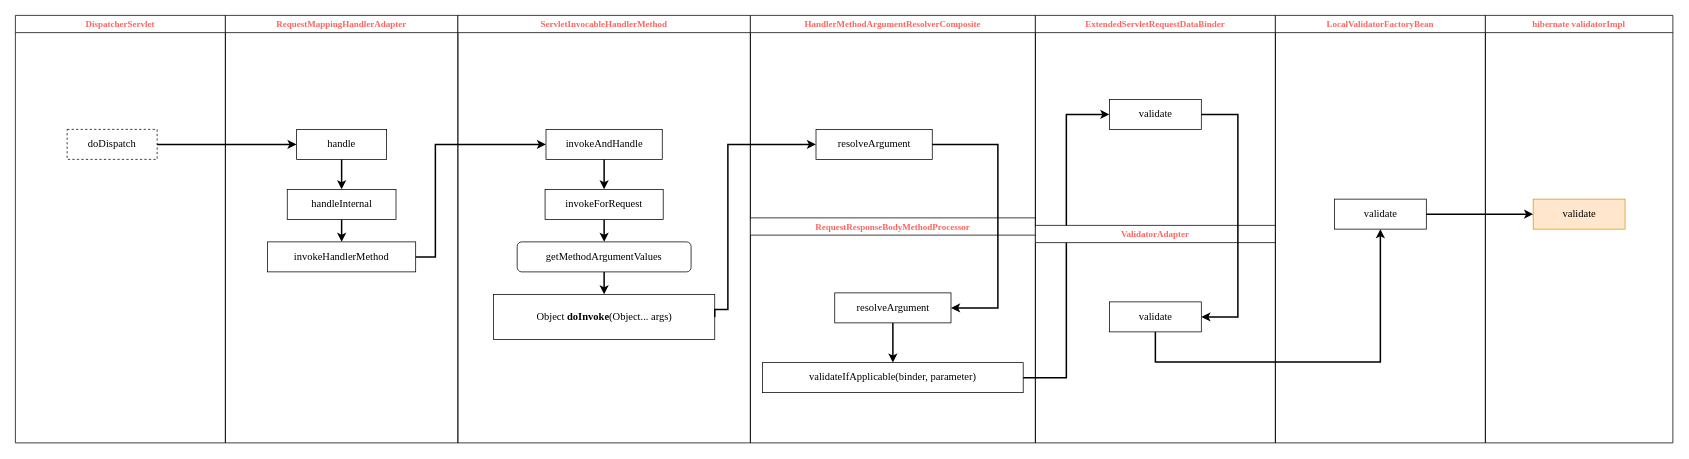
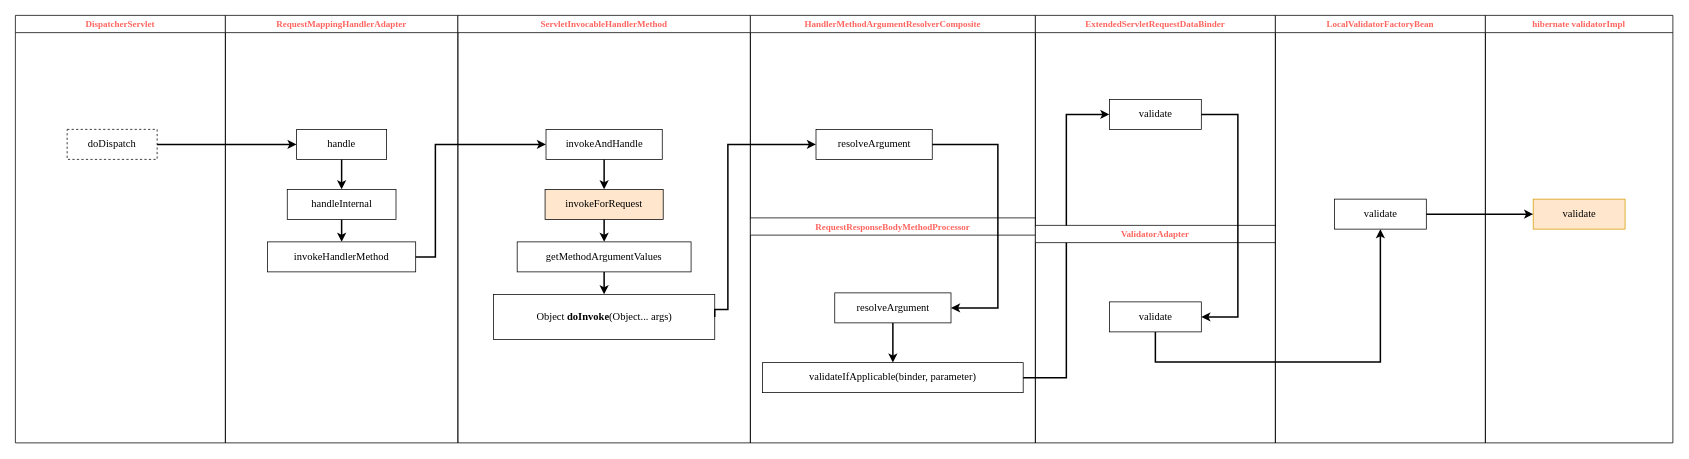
node "invokeForRequest": fillcolor #ffffff -> #ffe6cc
node "getMethodArgumentValues": shape rounded rectangle -> rectangle
